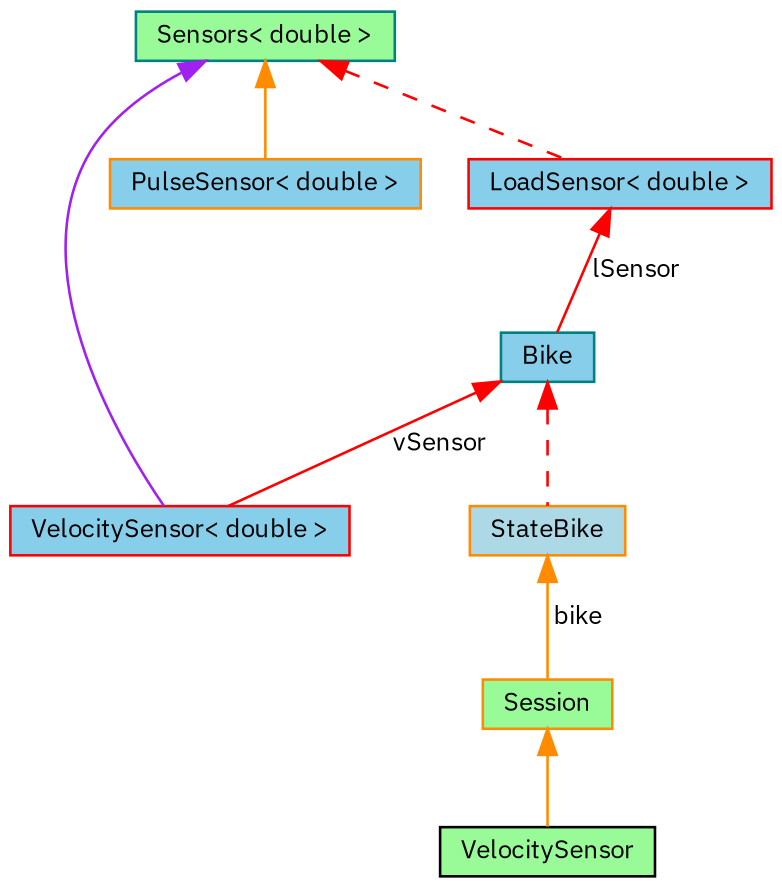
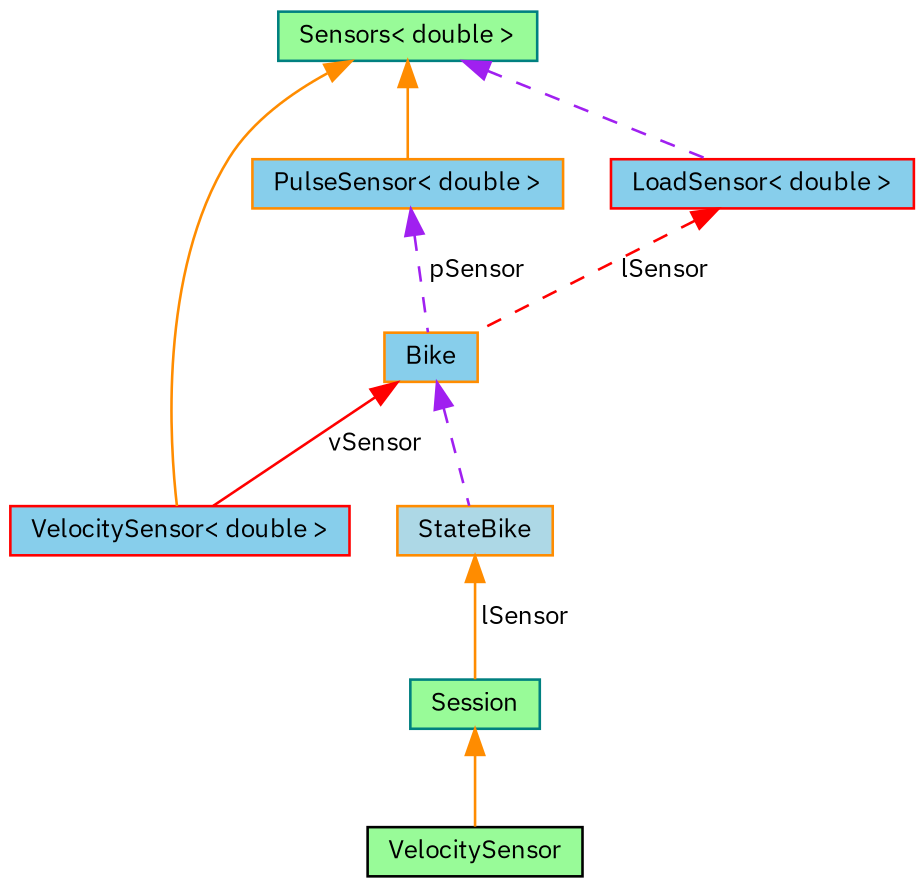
edge "LoadSensor< double >" -> "Sensors< double >": color red -> purple
edge "VelocitySensor< double >" -> "Sensors< double >": color purple -> darkorange
edge "Bike" -> "LoadSensor< double >": style solid -> dashed
edge "Bike" -> "PulseSensor< double >": added, label "pSensor"
node "Bike": color teal -> darkorange
edge "StateBike" -> "Bike": color red -> purple
edge "Session" -> "StateBike": label " bike" -> " lSensor"
node "Session": color darkorange -> teal
